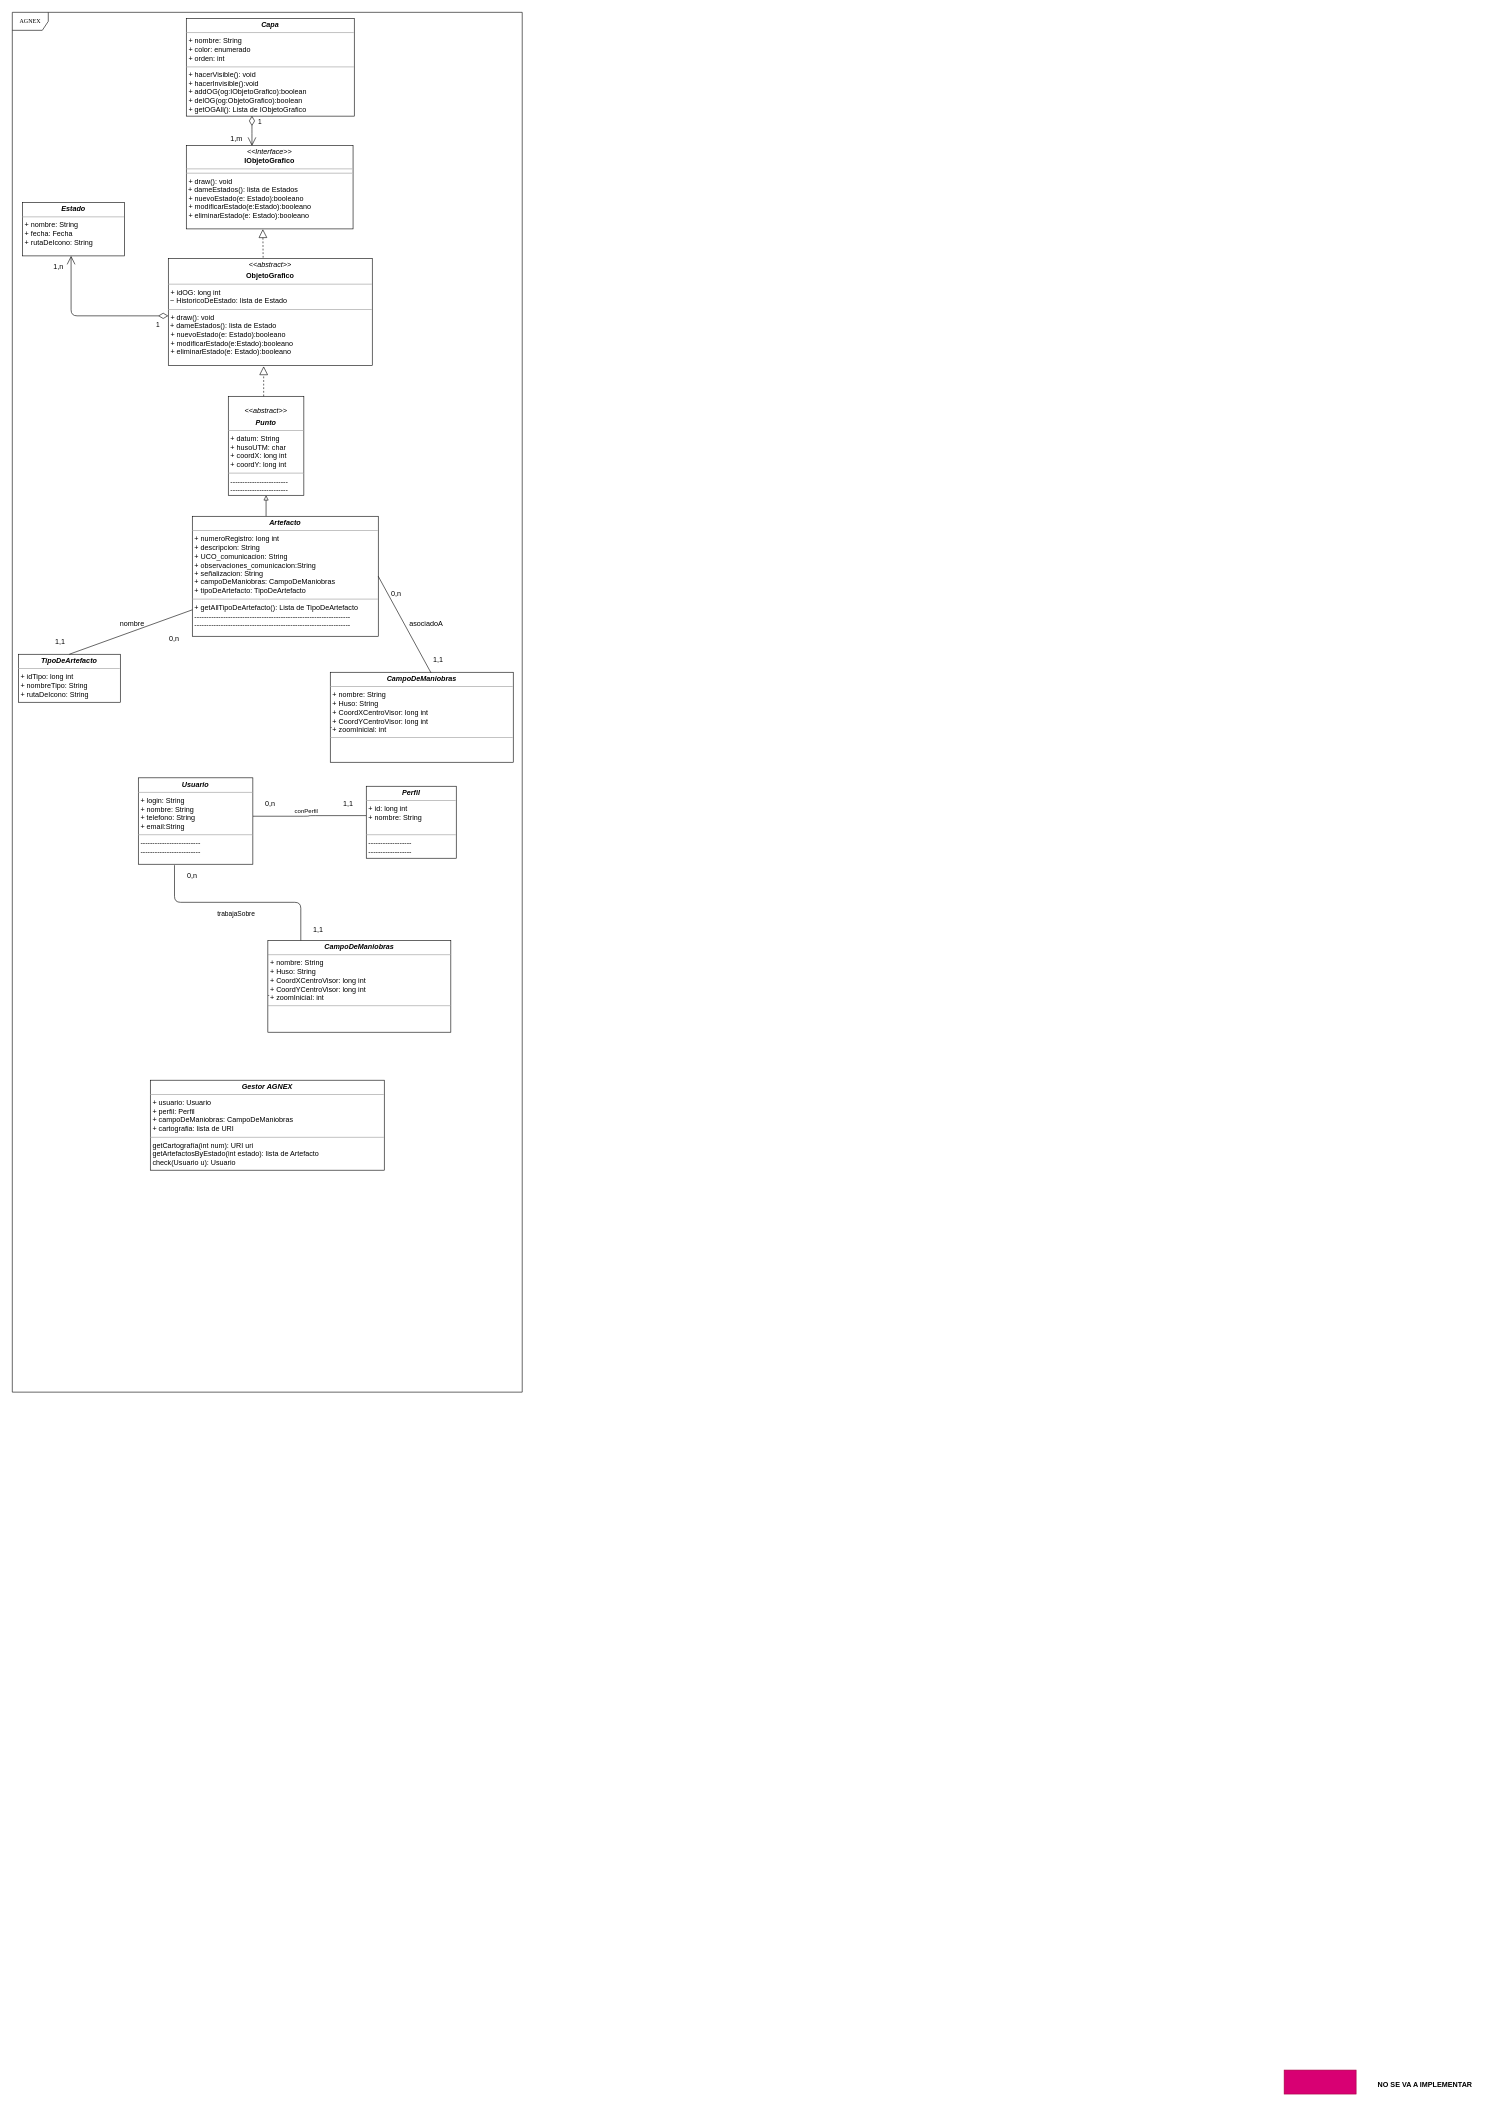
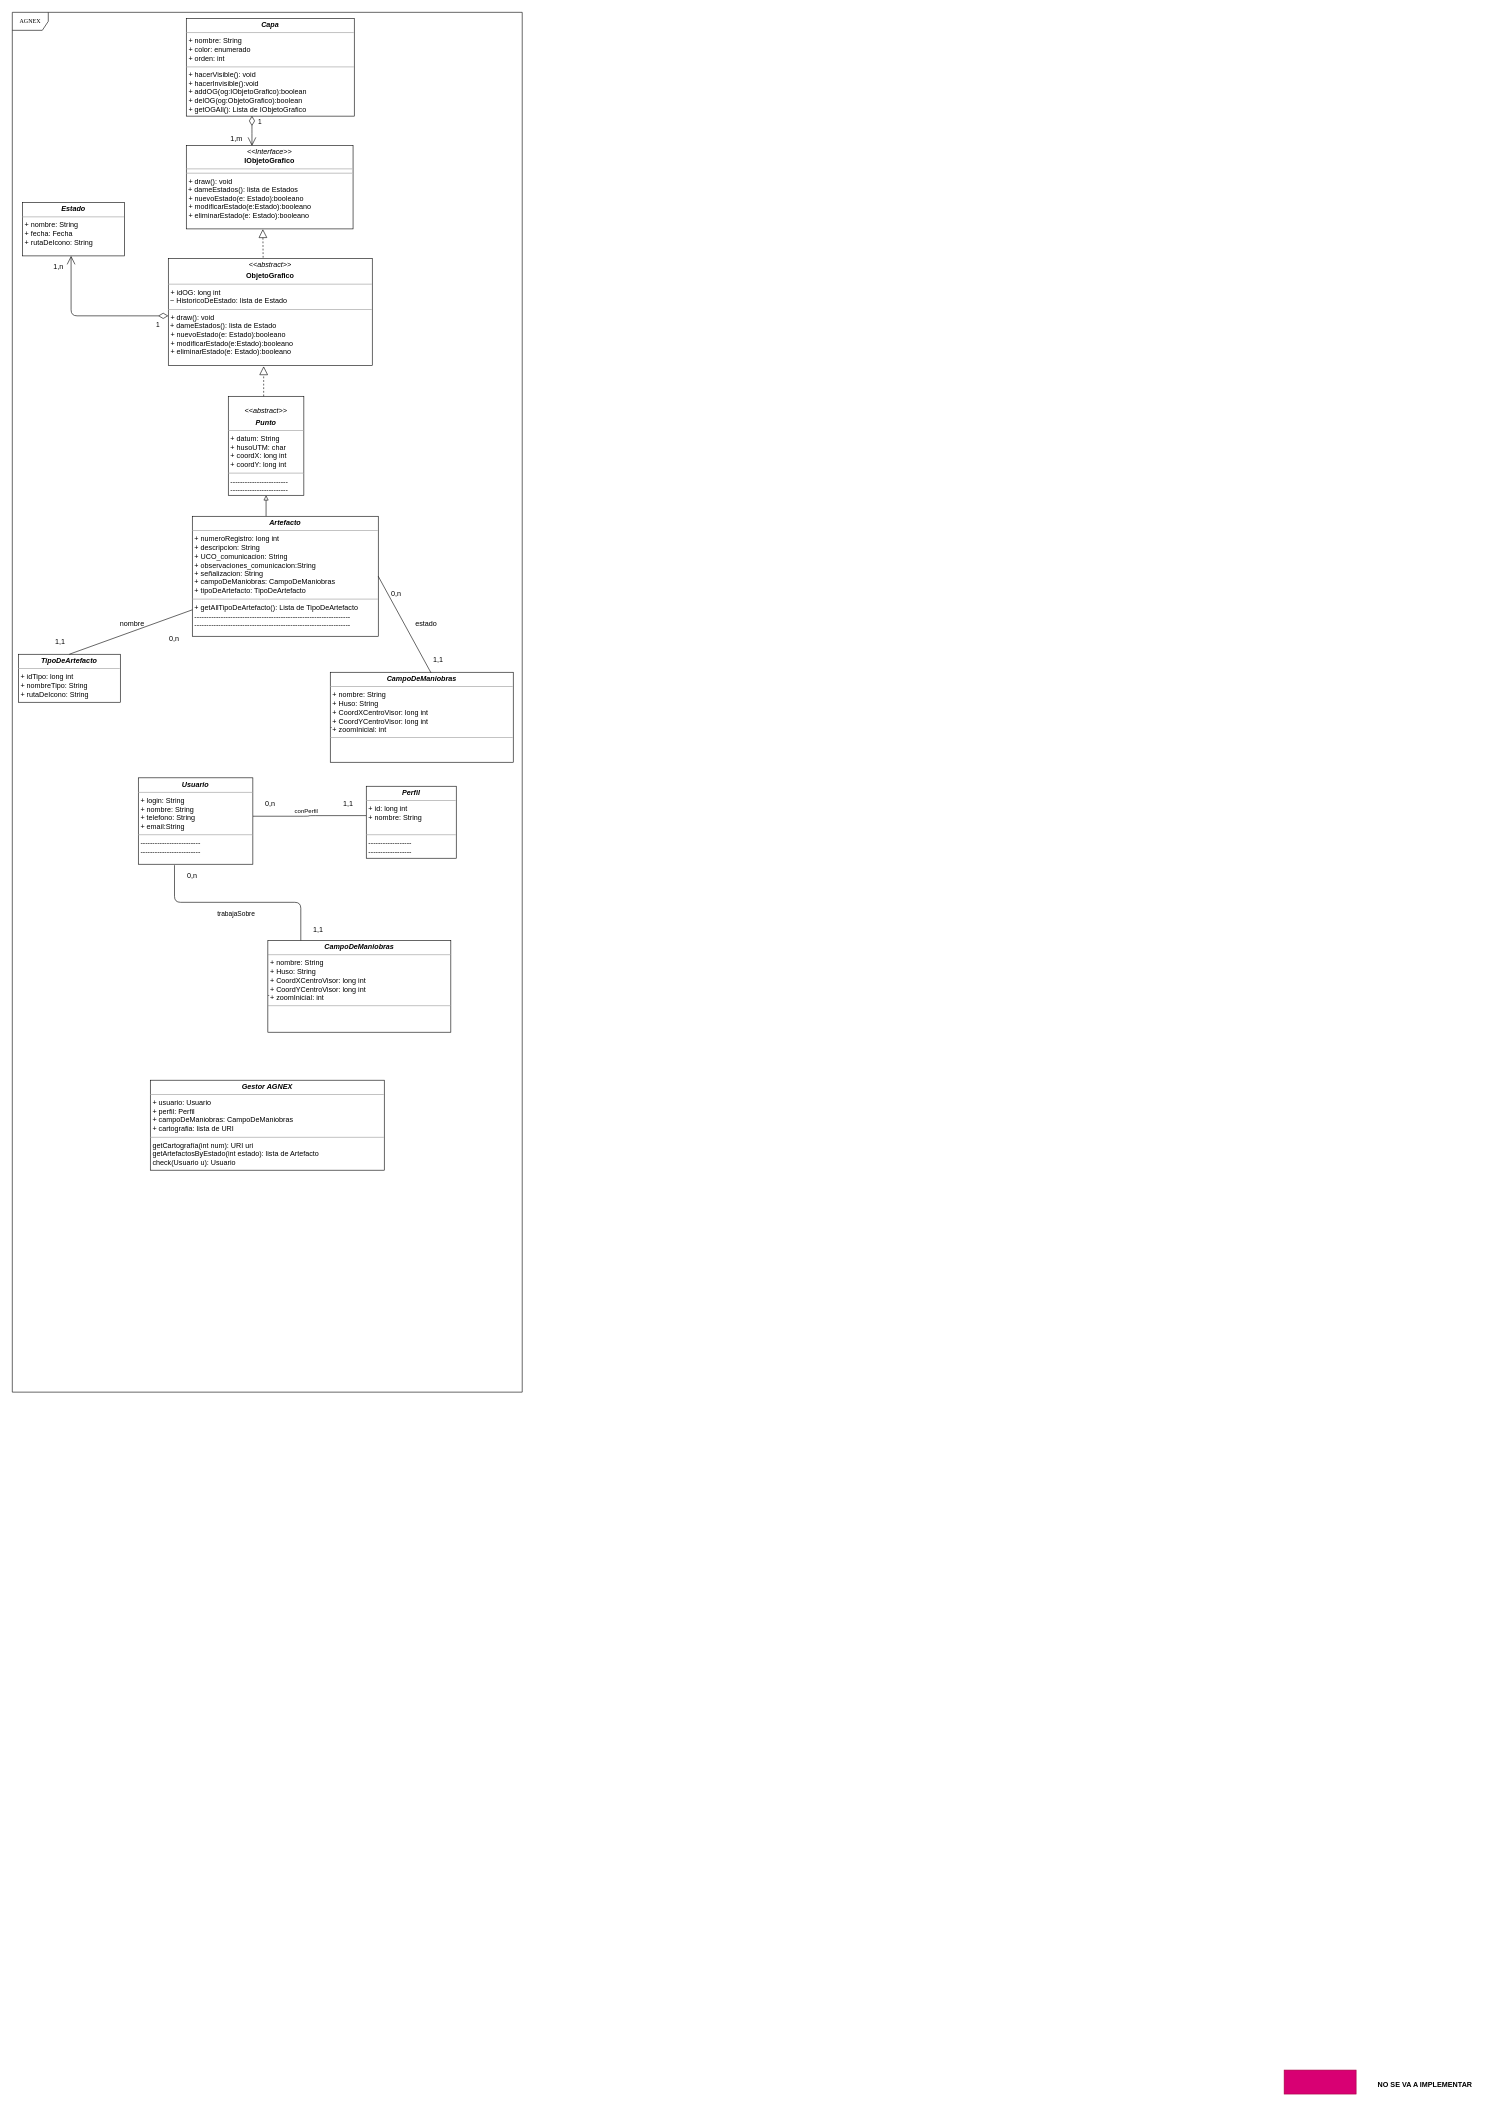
node "asociadoA": label "asociadoA" -> "estado"
